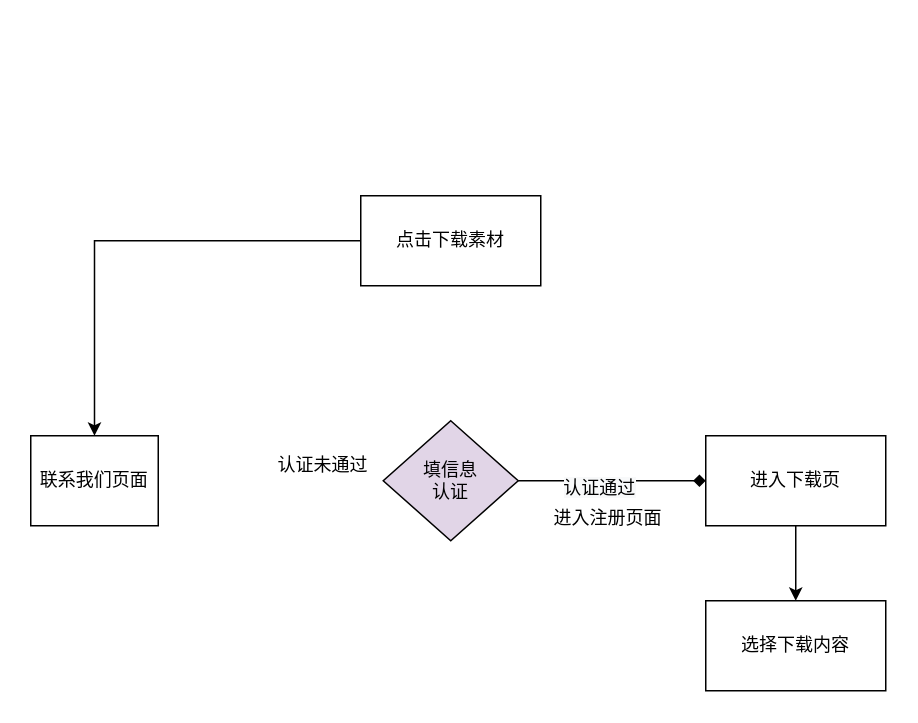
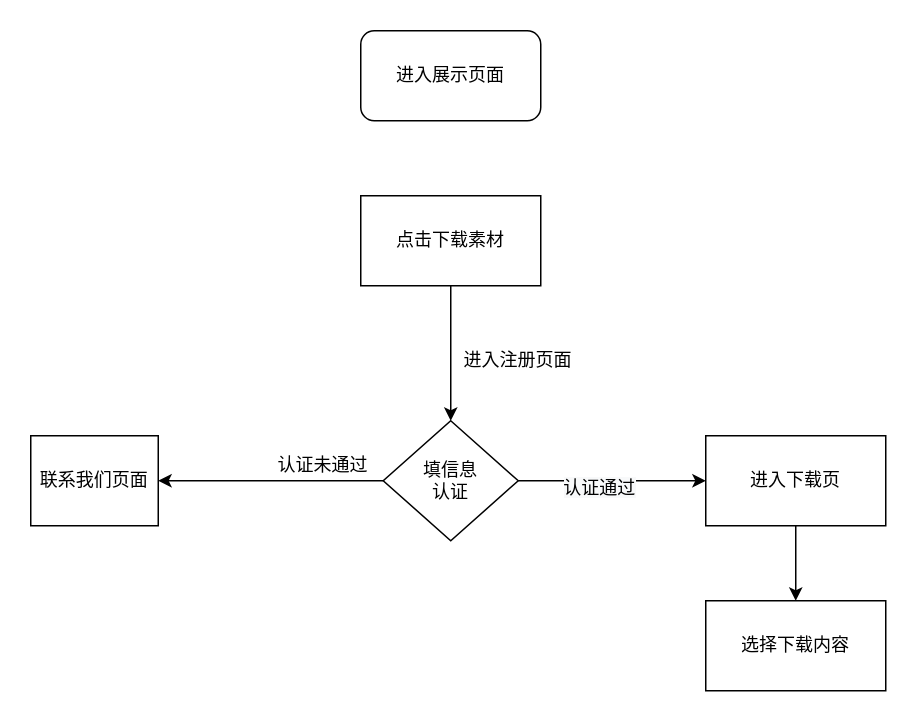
node "进入展示页面": added
edge "点击下载素材" -> "联系我们页面": now "点击下载素材" -> "填信息 认证"
edge "填信息 认证" -> "联系我们页面": added
node "填信息 认证": fillcolor #e1d5e7 -> #ffffff
edge "填信息 认证" -> "进入下载页": arrowhead diamond -> classic
node "进入注册页面": moved (608, 518) -> (518, 361)
